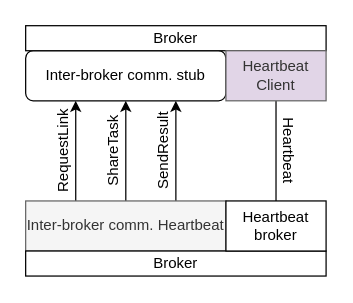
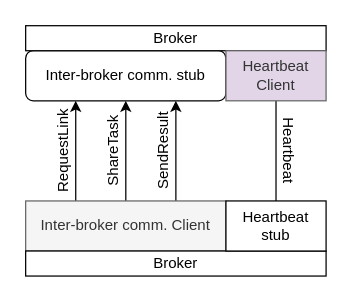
node "Inter-broker comm. Heartbeat": label "Inter-broker comm. Heartbeat" -> "Inter-broker comm. Client"
node "Heartbeat broker": label "Heartbeat broker" -> "Heartbeat stub"
